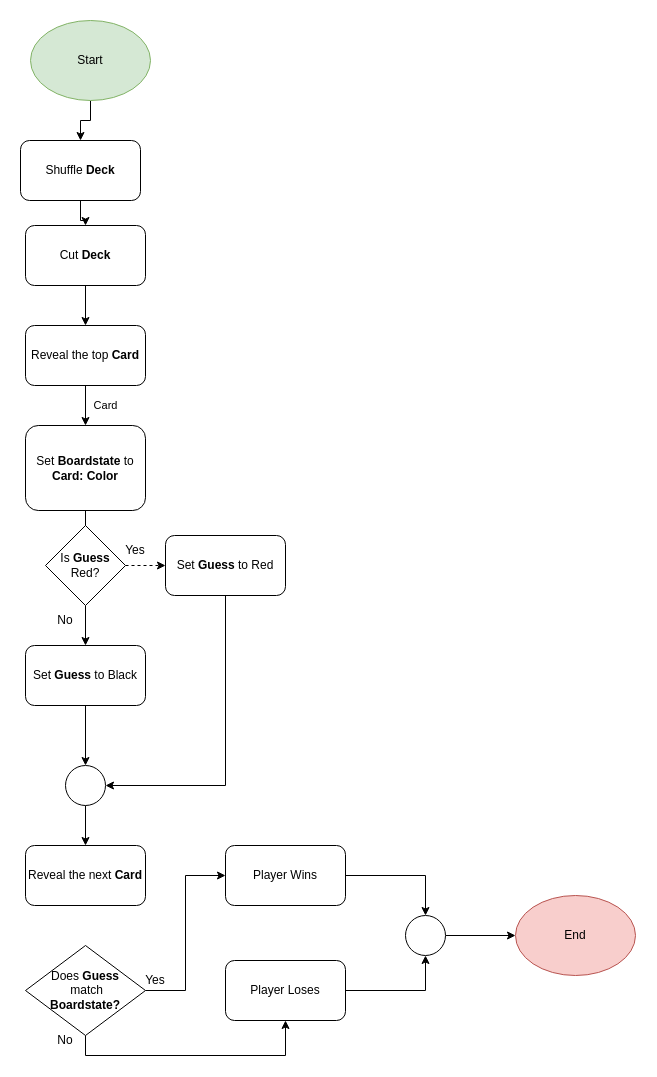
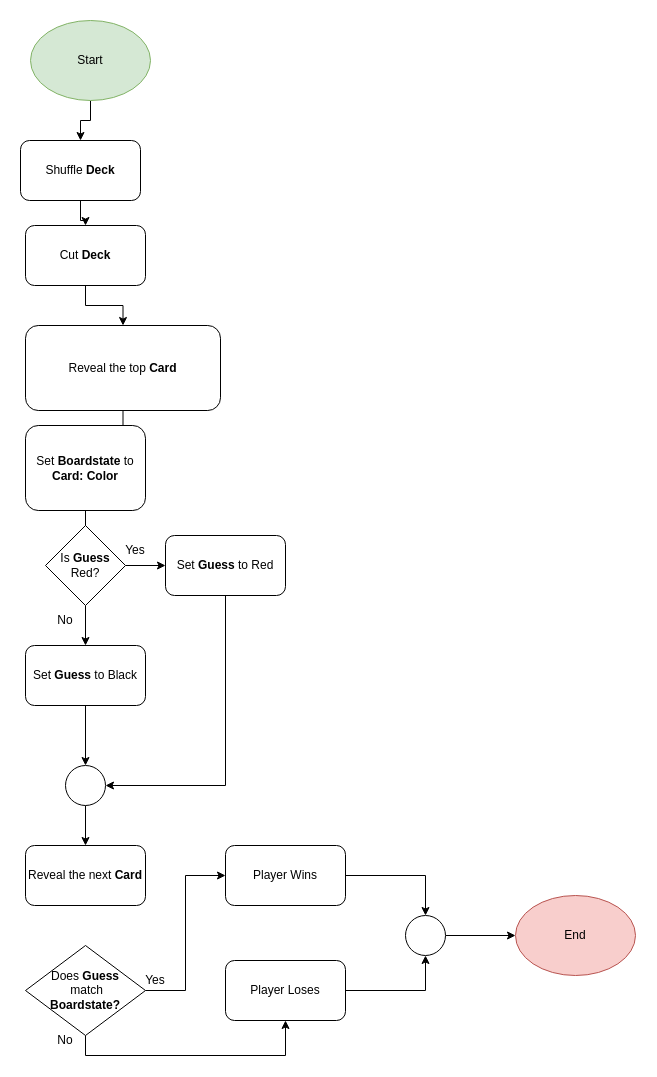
node "Reveal the top Card": size 120x60 -> 195x85
edge "Is Guess Red?" -> "Set Guess to Red": style dashed -> solid
